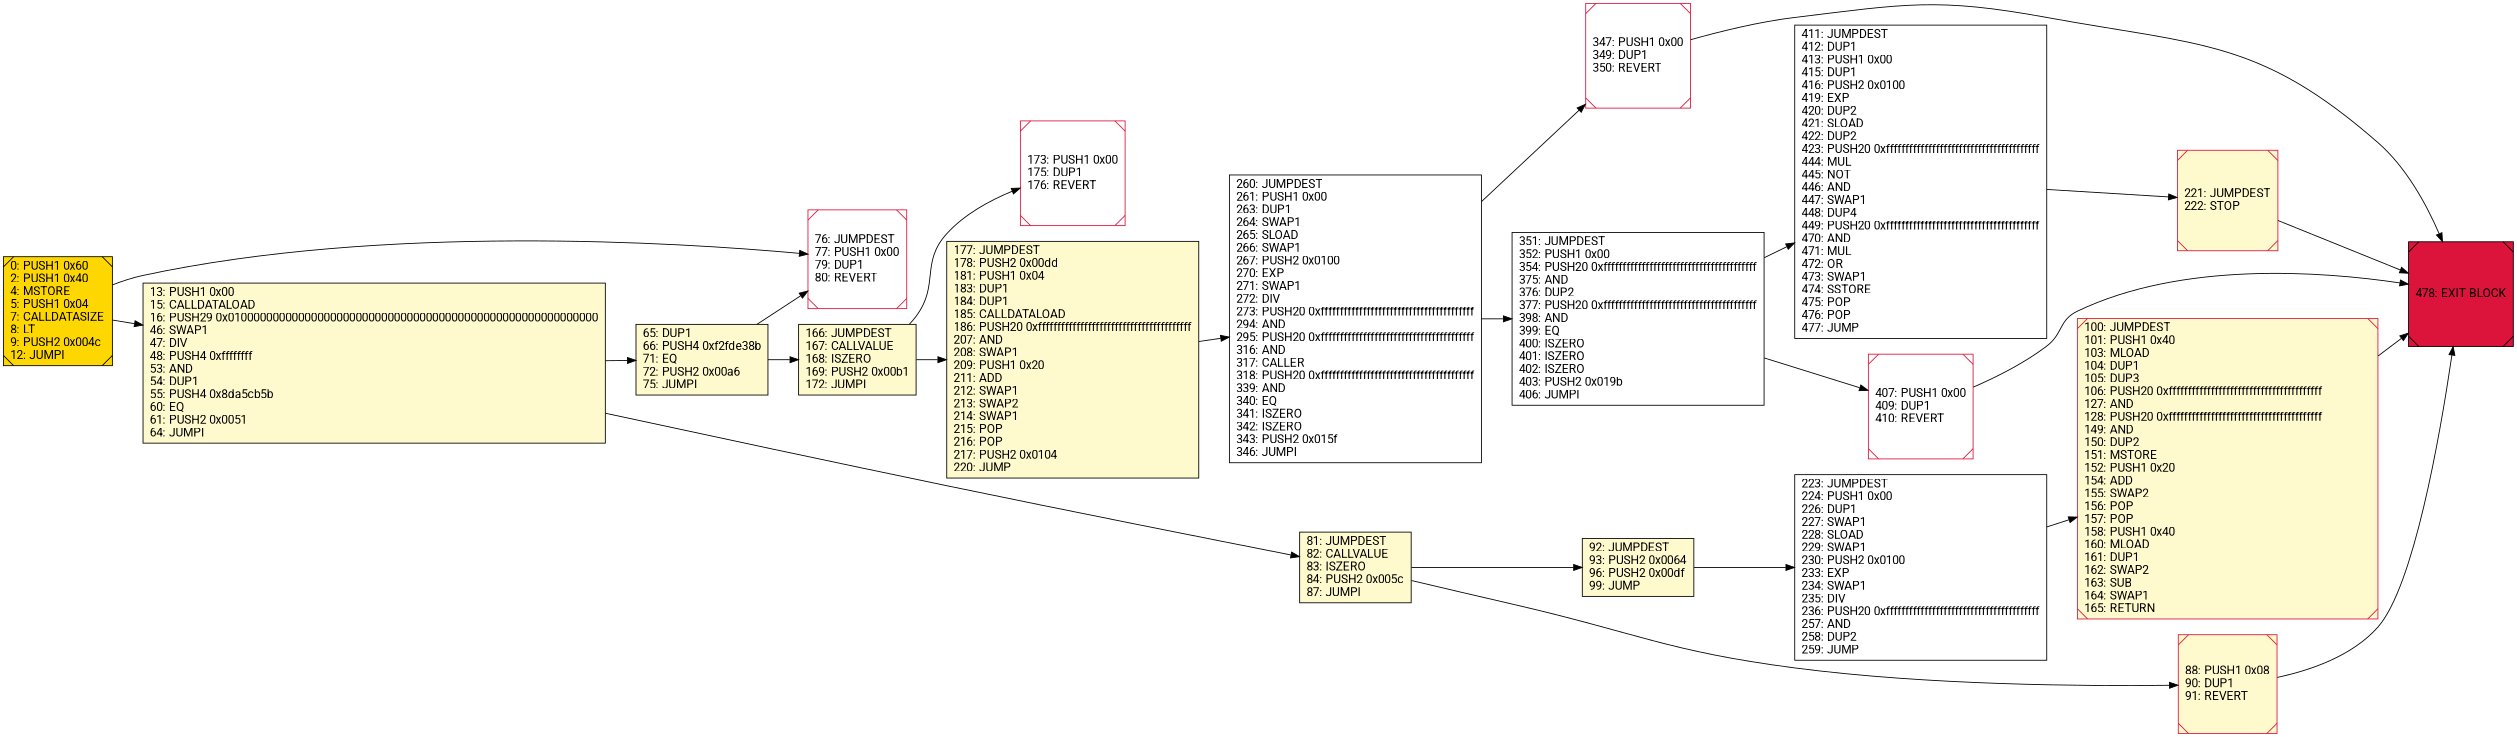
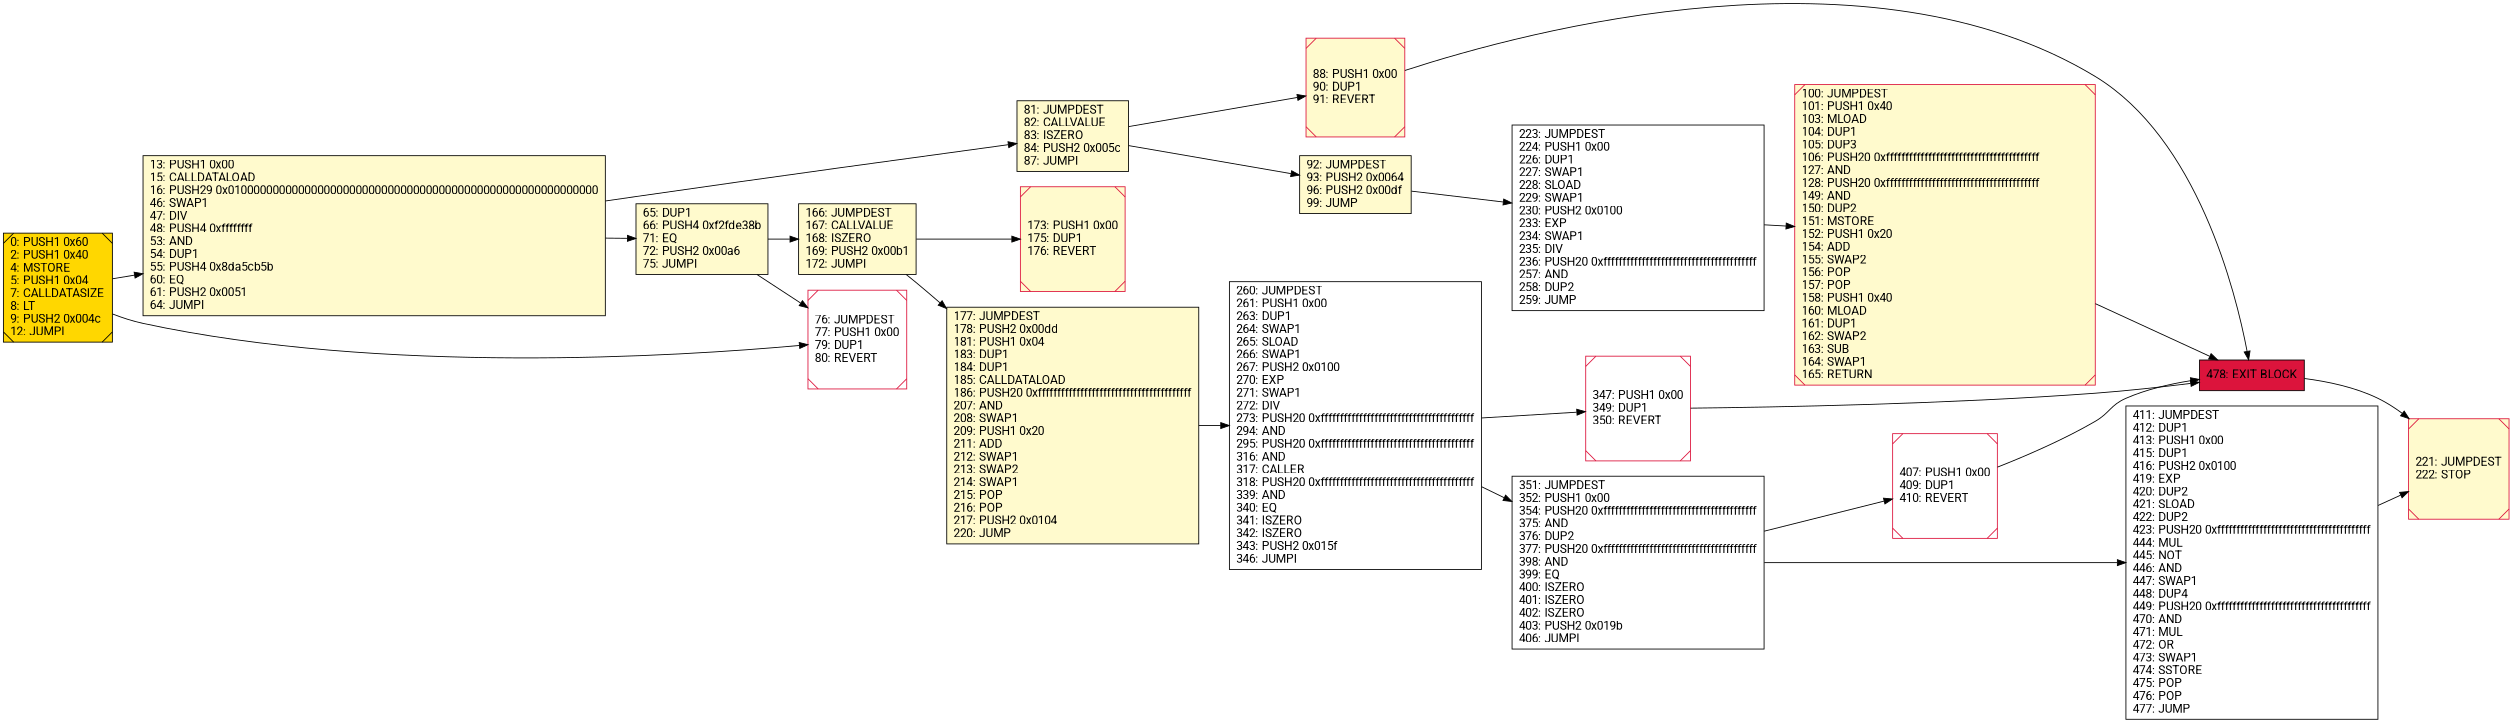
node "173: PUSH1 0x00 175: DUP1 176: REVERT": fillcolor white -> lemonchiffon
edge "221: JUMPDEST 222: STOP" -> "478: EXIT BLOCK": reversed
node "478: EXIT BLOCK": shape Msquare -> box
node "88: PUSH1 0x08 90: DUP1 91: REVERT": label "88: PUSH1 0x08 90: DUP1 91: REVERT" -> "88: PUSH1 0x00 90: DUP1 91: REVERT"
